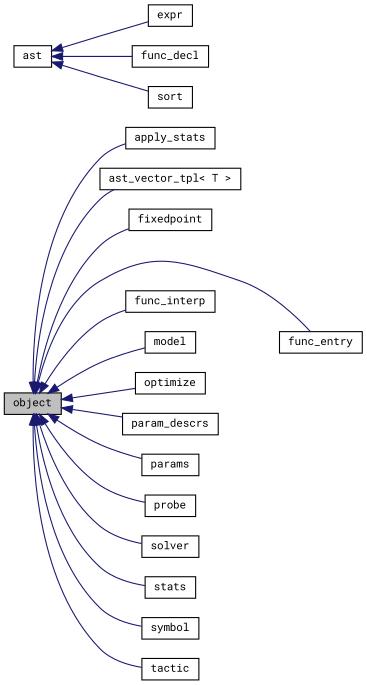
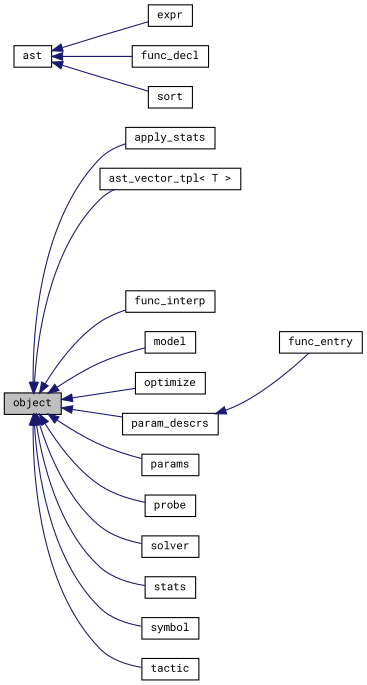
node "fixedpoint": removed
edge "func_entry" -> "object": now "func_entry" -> "param_descrs"
